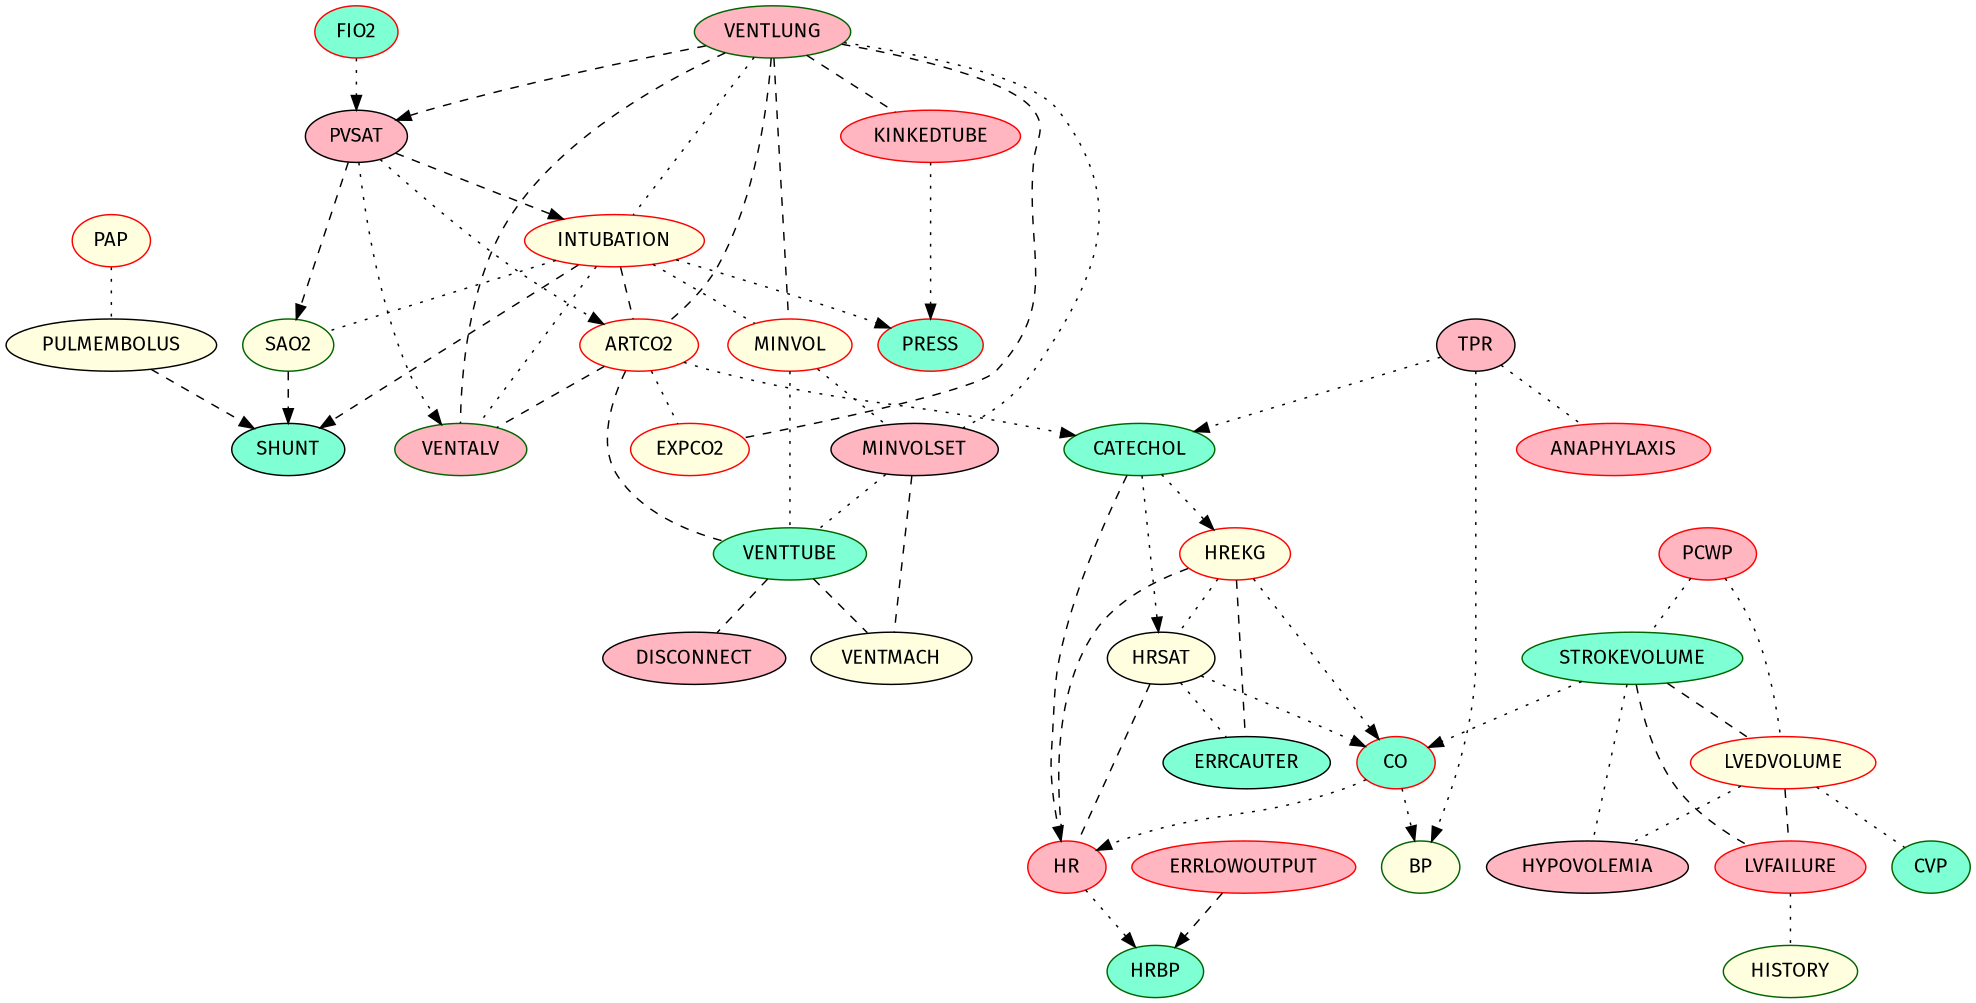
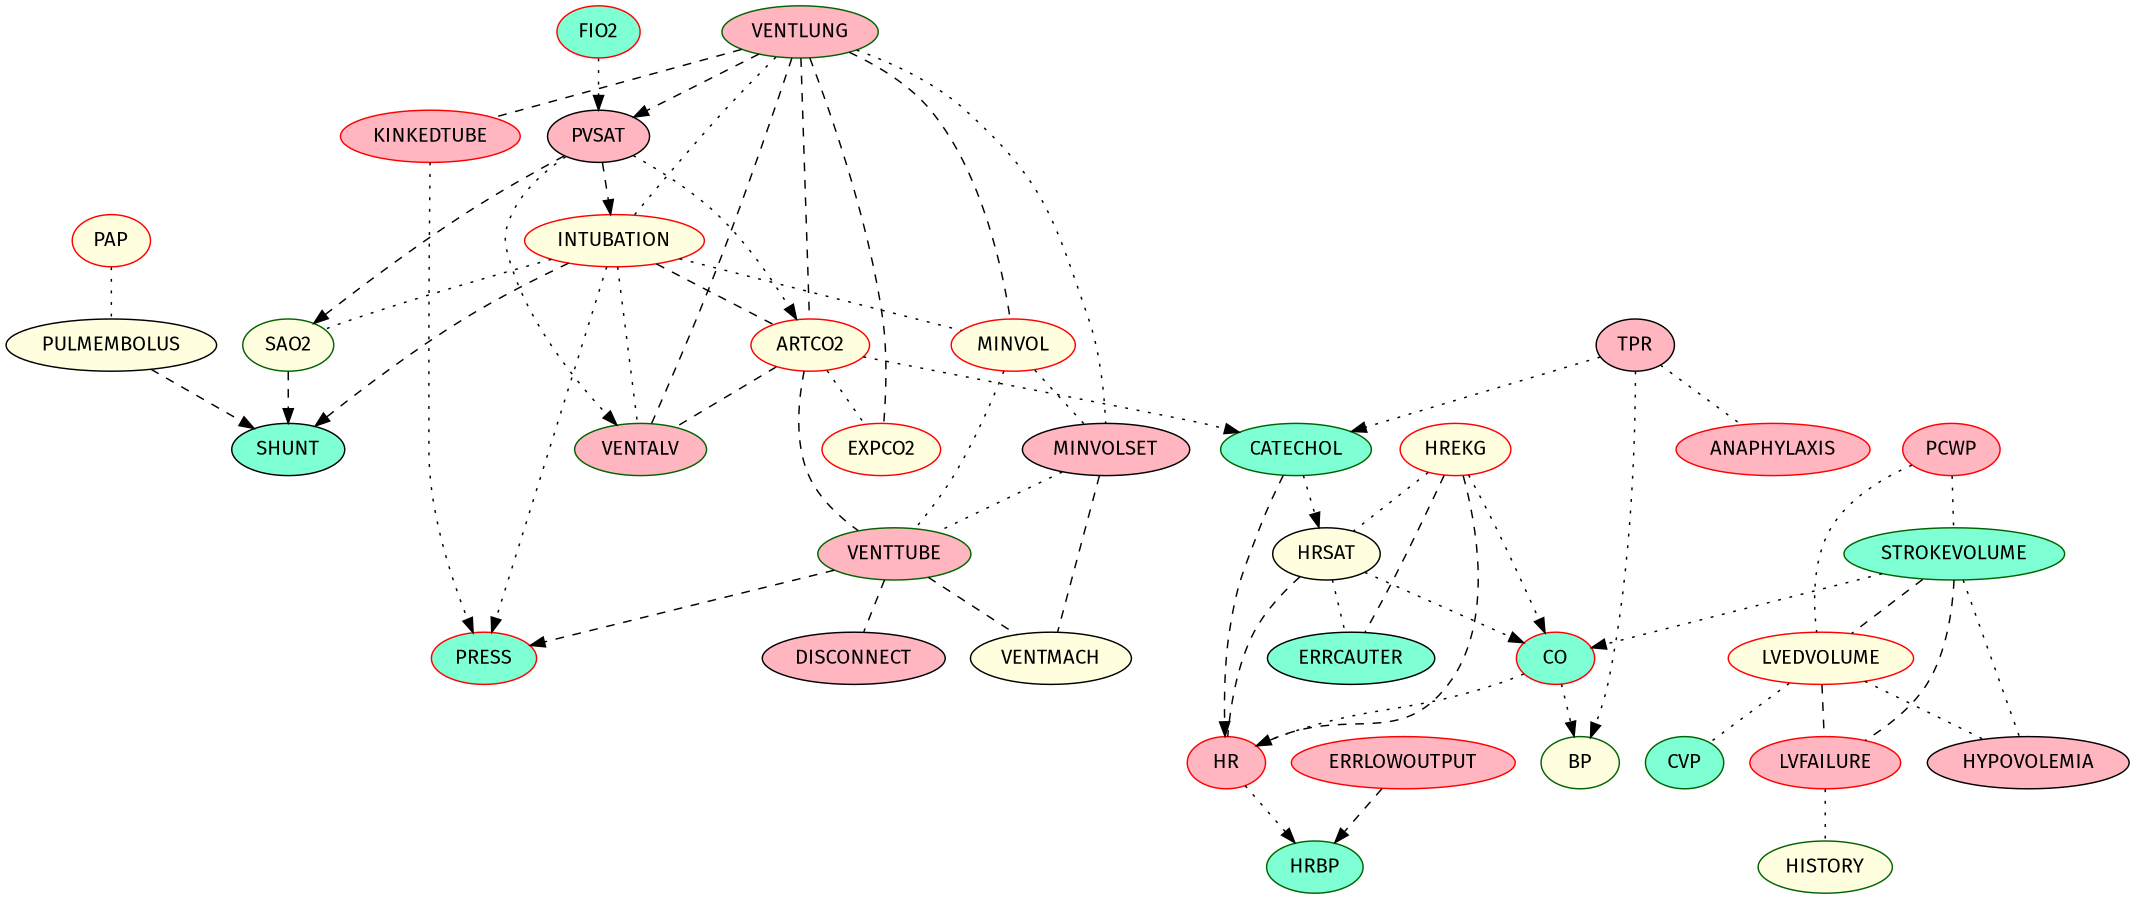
edge "CATECHOL" -> "HREKG": removed
node "VENTTUBE": fillcolor aquamarine -> lightpink
edge "VENTTUBE" -> "PRESS": added
